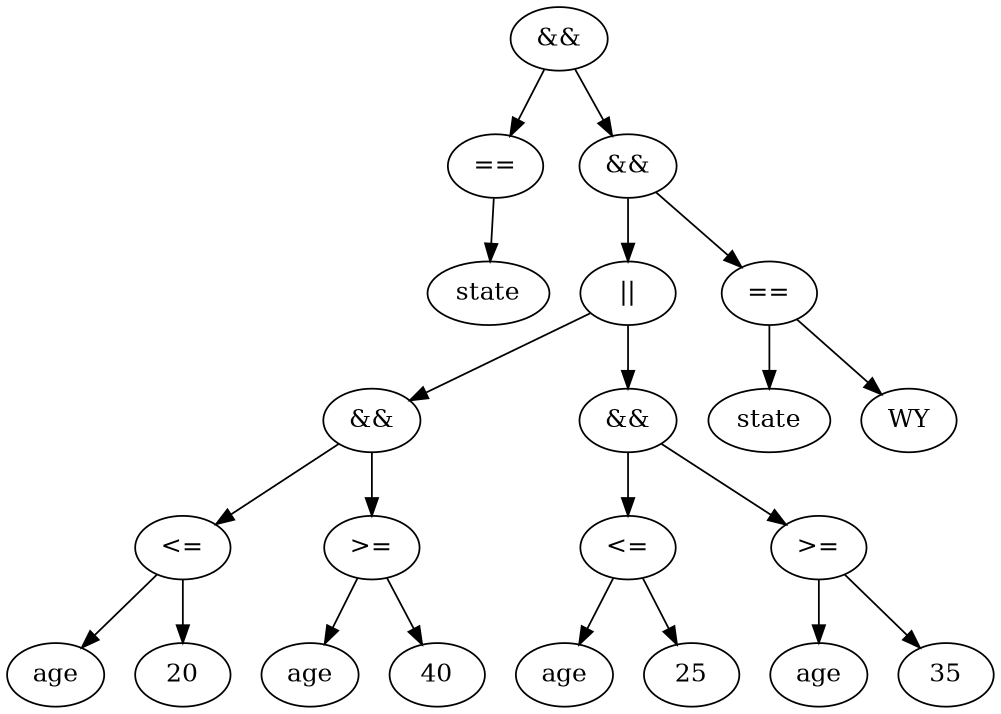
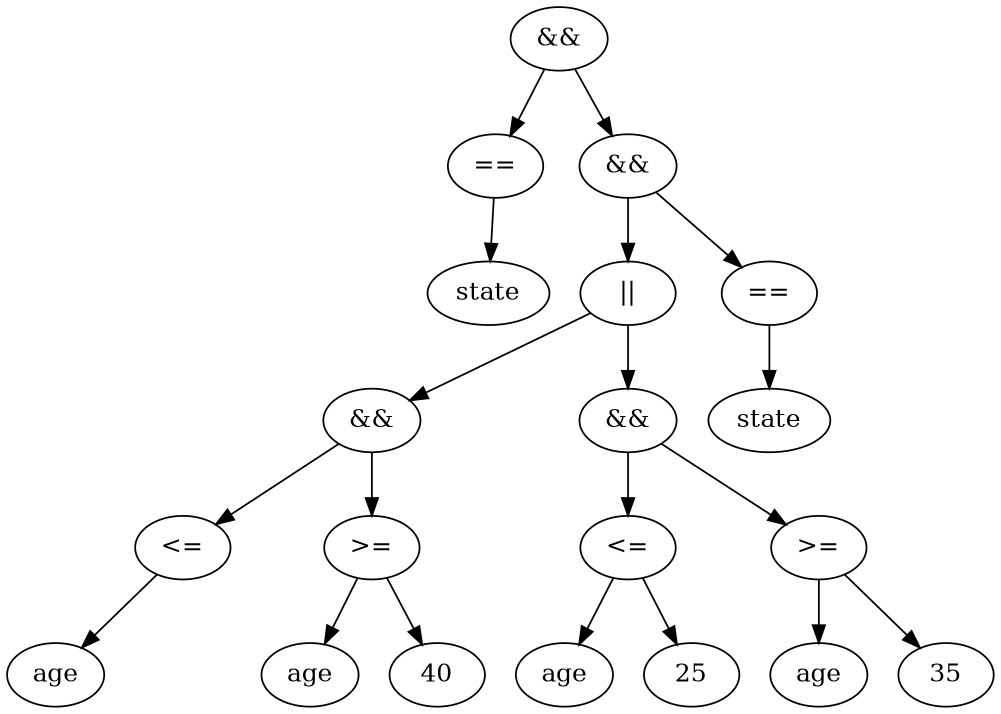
node "WY": removed
node "20": removed
